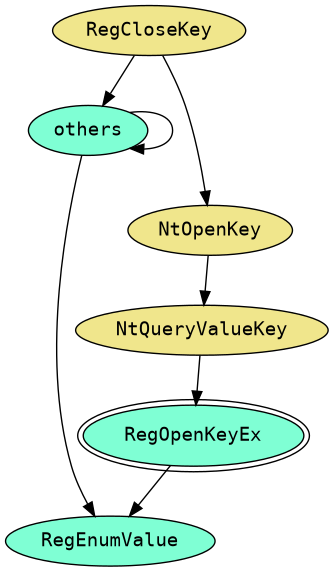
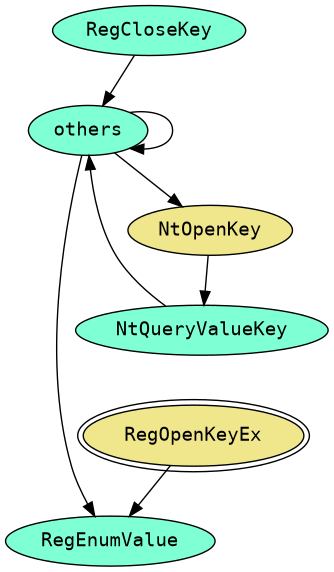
node "RegCloseKey": fillcolor khaki -> aquamarine
edge "RegCloseKey" -> "NtOpenKey": now "others" -> "NtOpenKey"
node "NtQueryValueKey": fillcolor khaki -> aquamarine
edge "NtQueryValueKey" -> "RegOpenKeyEx": now "NtQueryValueKey" -> "others"
node "RegOpenKeyEx": fillcolor aquamarine -> khaki
